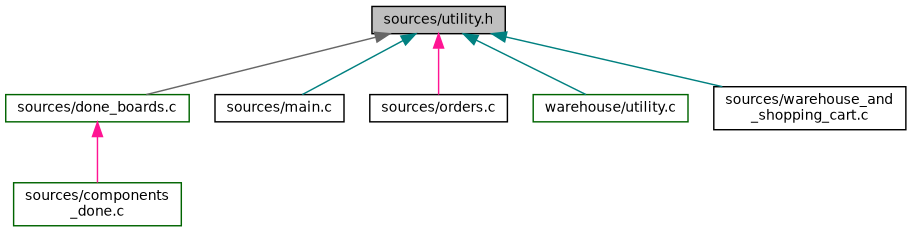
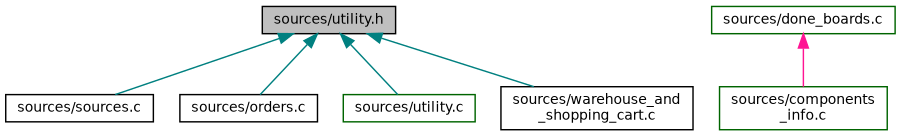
edge "sources/done_boards.c" -> "sources/utility.h": removed
edge "sources/orders.c" -> "sources/utility.h": color deeppink -> teal
node "sources/main.c": label "sources/main.c" -> "sources/sources.c"
node "warehouse/utility.c": label "warehouse/utility.c" -> "sources/utility.c"
node "sources/components _done.c": label "sources/components _done.c" -> "sources/components _info.c"
